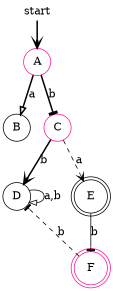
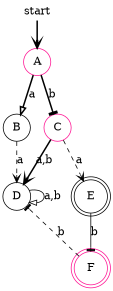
edge "B" -> "D": added, label "a"
edge "C" -> "D": label "b" -> "a,b"
